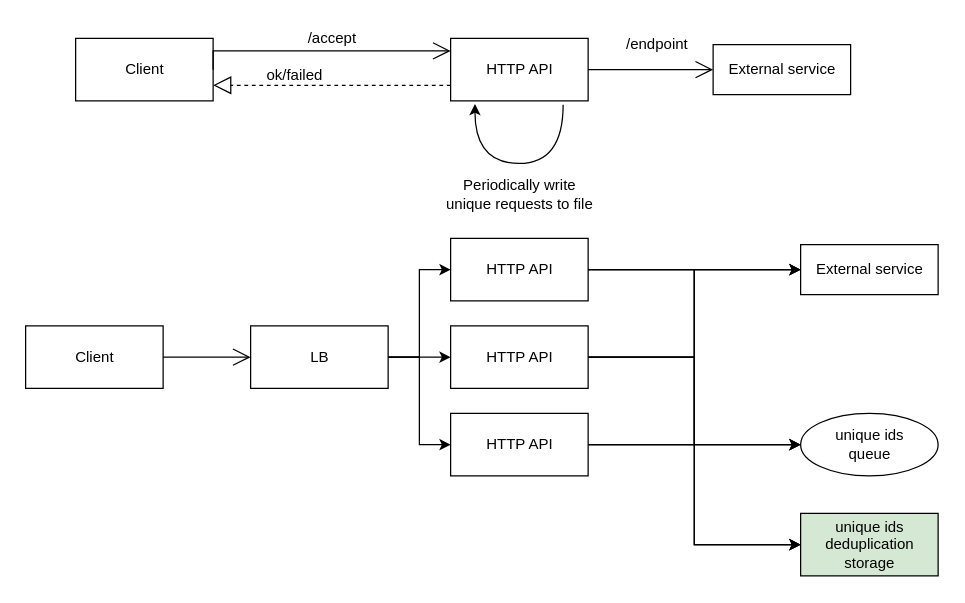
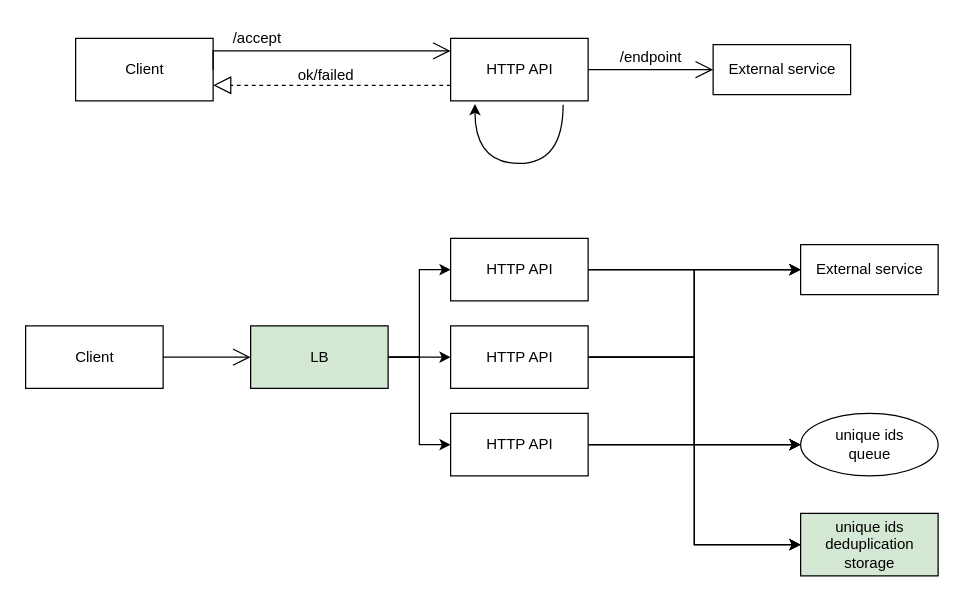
node "/accept": moved (332, 38) -> (257, 38)
node "/endpoint": moved (657, 44) -> (651, 57)
node "ok/failed": moved (294, 76) -> (326, 76)
node "Periodically write unique requests to file": removed
node "LB": fillcolor #ffffff -> #d5e8d4
